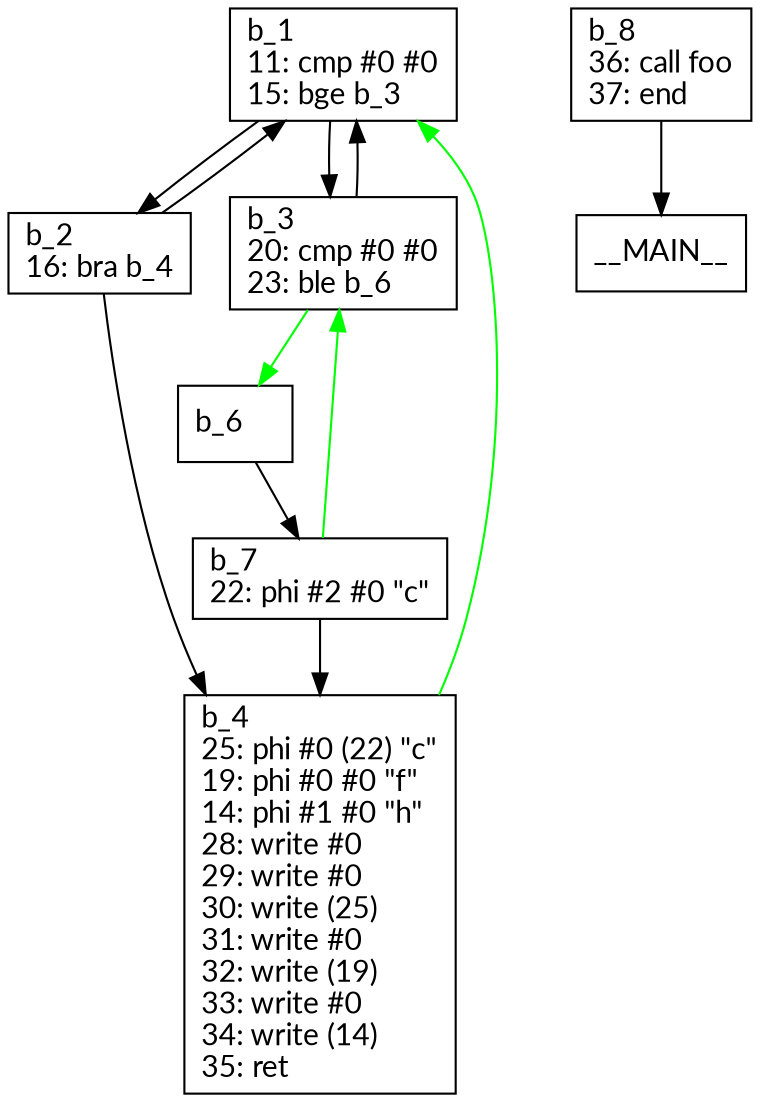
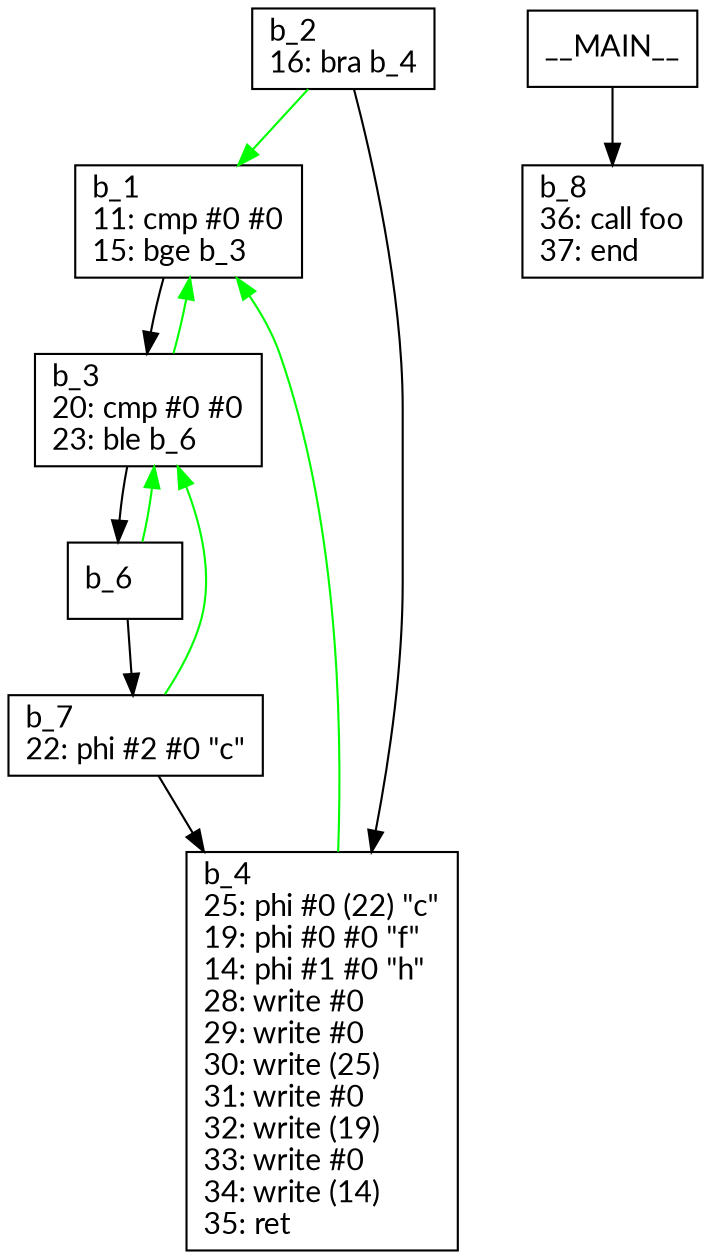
edge "b_8 36: call foo 37: end" -> "__MAIN__": reversed
edge "b_1 11: cmp #0 #0 15: bge b_3" -> "b_2 16: bra b_4": removed
edge "b_3 20: cmp #0 #0 23: ble b_6" -> "b_1 11: cmp #0 #0 15: bge b_3": color black -> green
edge "b_2 16: bra b_4" -> "b_1 11: cmp #0 #0 15: bge b_3": color black -> green
edge "b_3 20: cmp #0 #0 23: ble b_6" -> "b_6": color green -> black
edge "b_6" -> "b_3 20: cmp #0 #0 23: ble b_6": added
